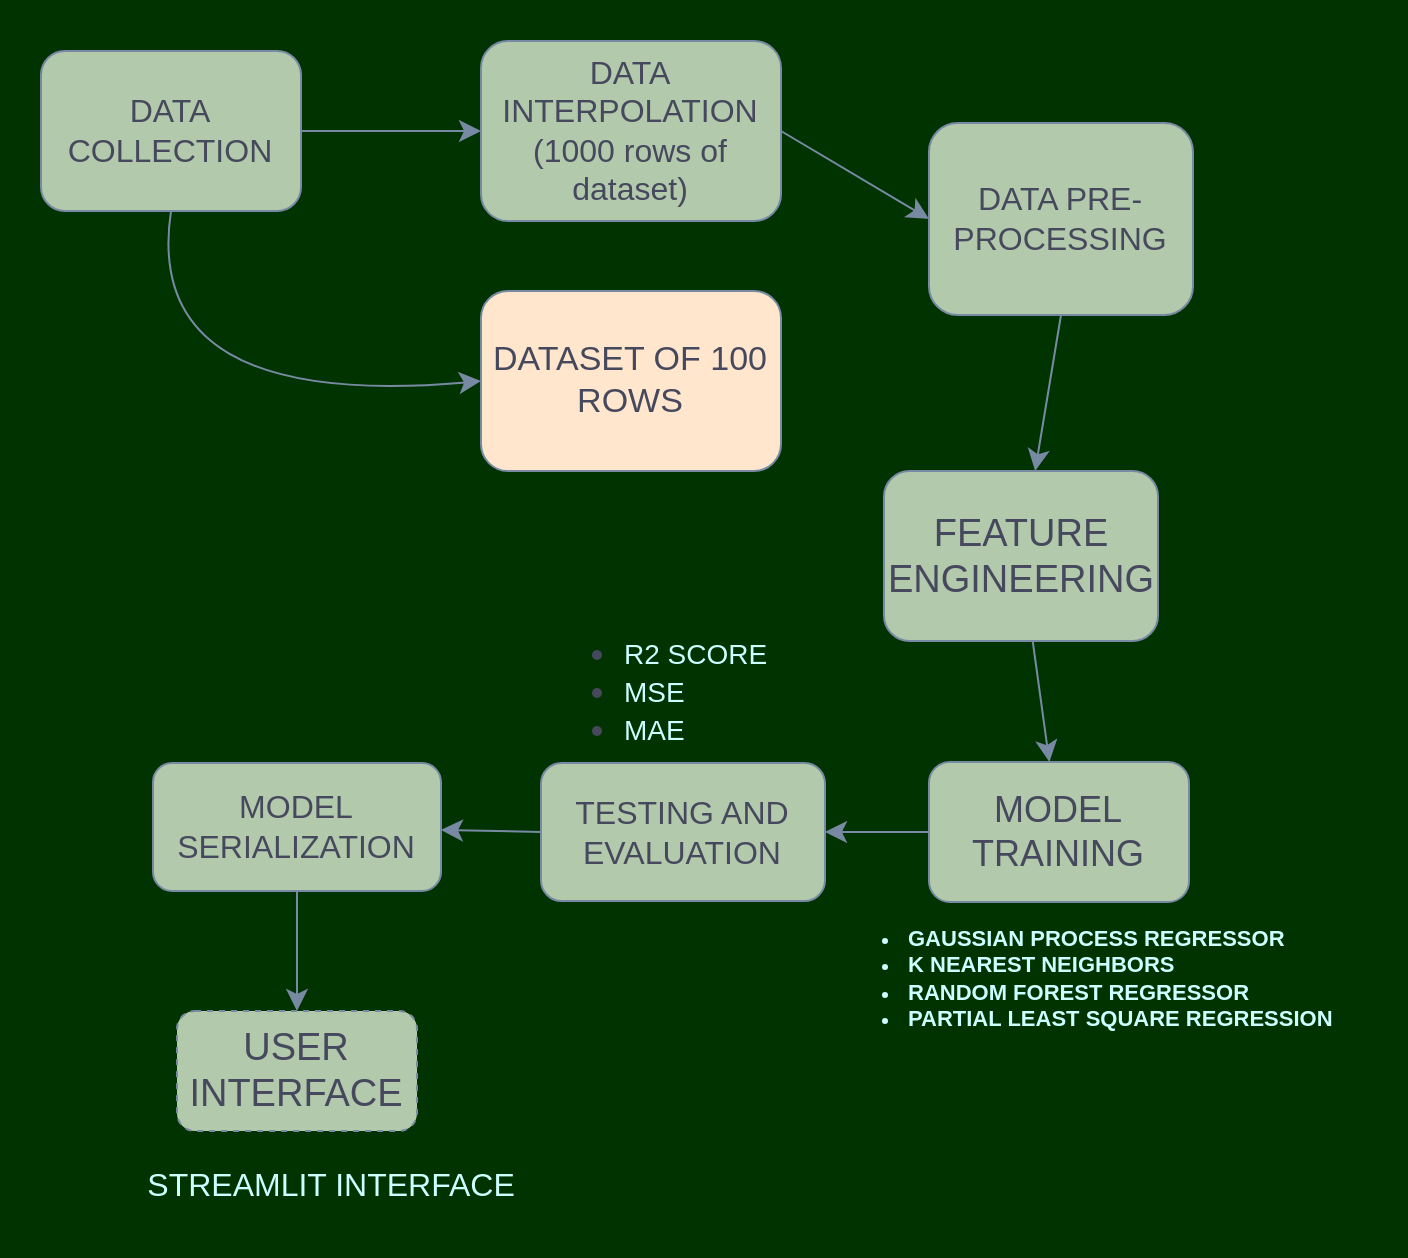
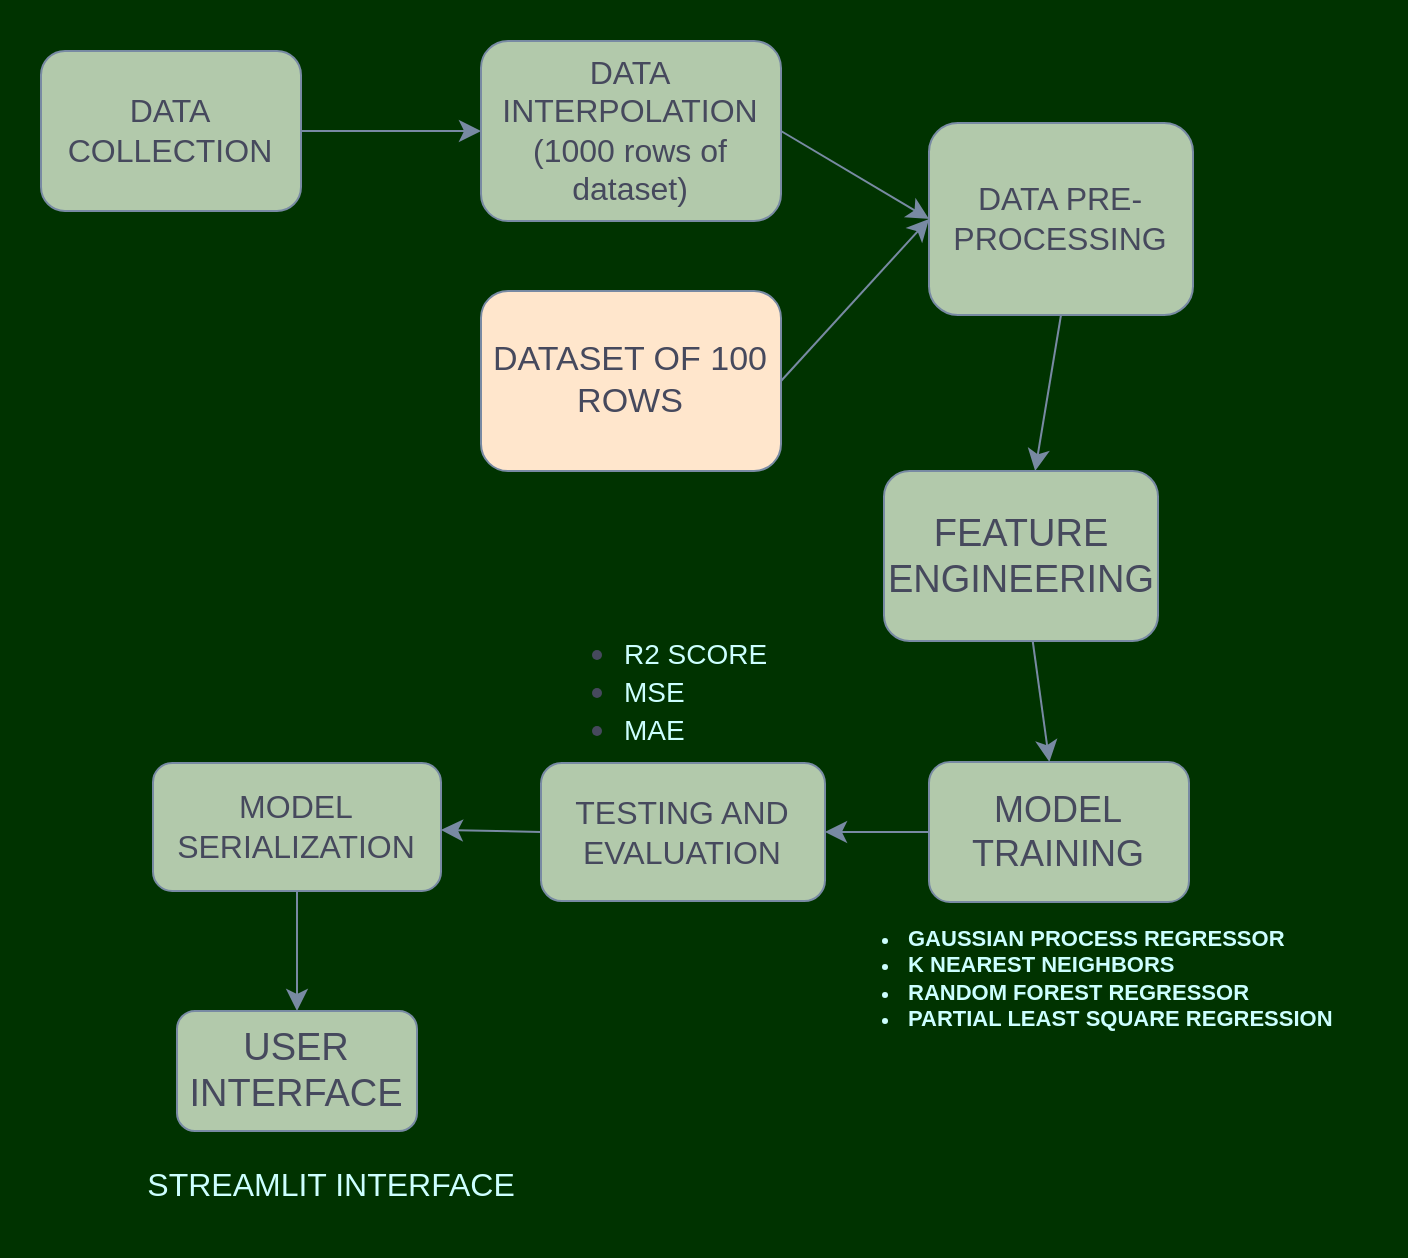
edge "DATASET OF 100 ROWS" -> "DATA PRE-PROCESSING": added
edge "DATA COLLECTION" -> "DATASET OF 100 ROWS": removed
node "USER INTERFACE": style dashed -> solid
